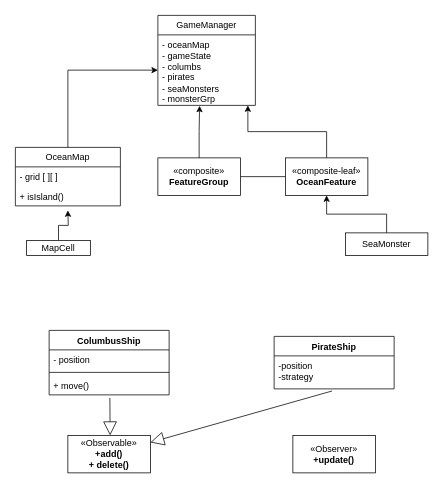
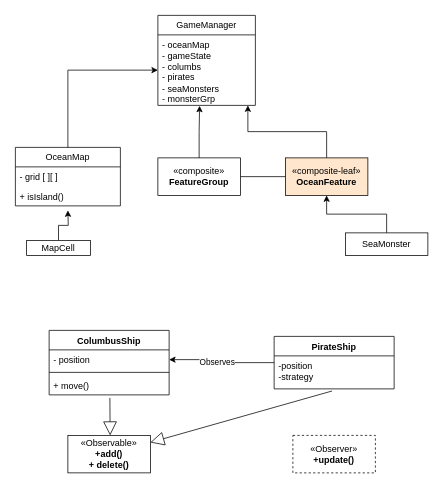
node "«composite-leaf» OceanFeature": fillcolor #ffffff -> #ffe6cc
edge "PirateShip" -> "- position": added, label "Observes"
node "«Observer» +update()": style solid -> dashed
